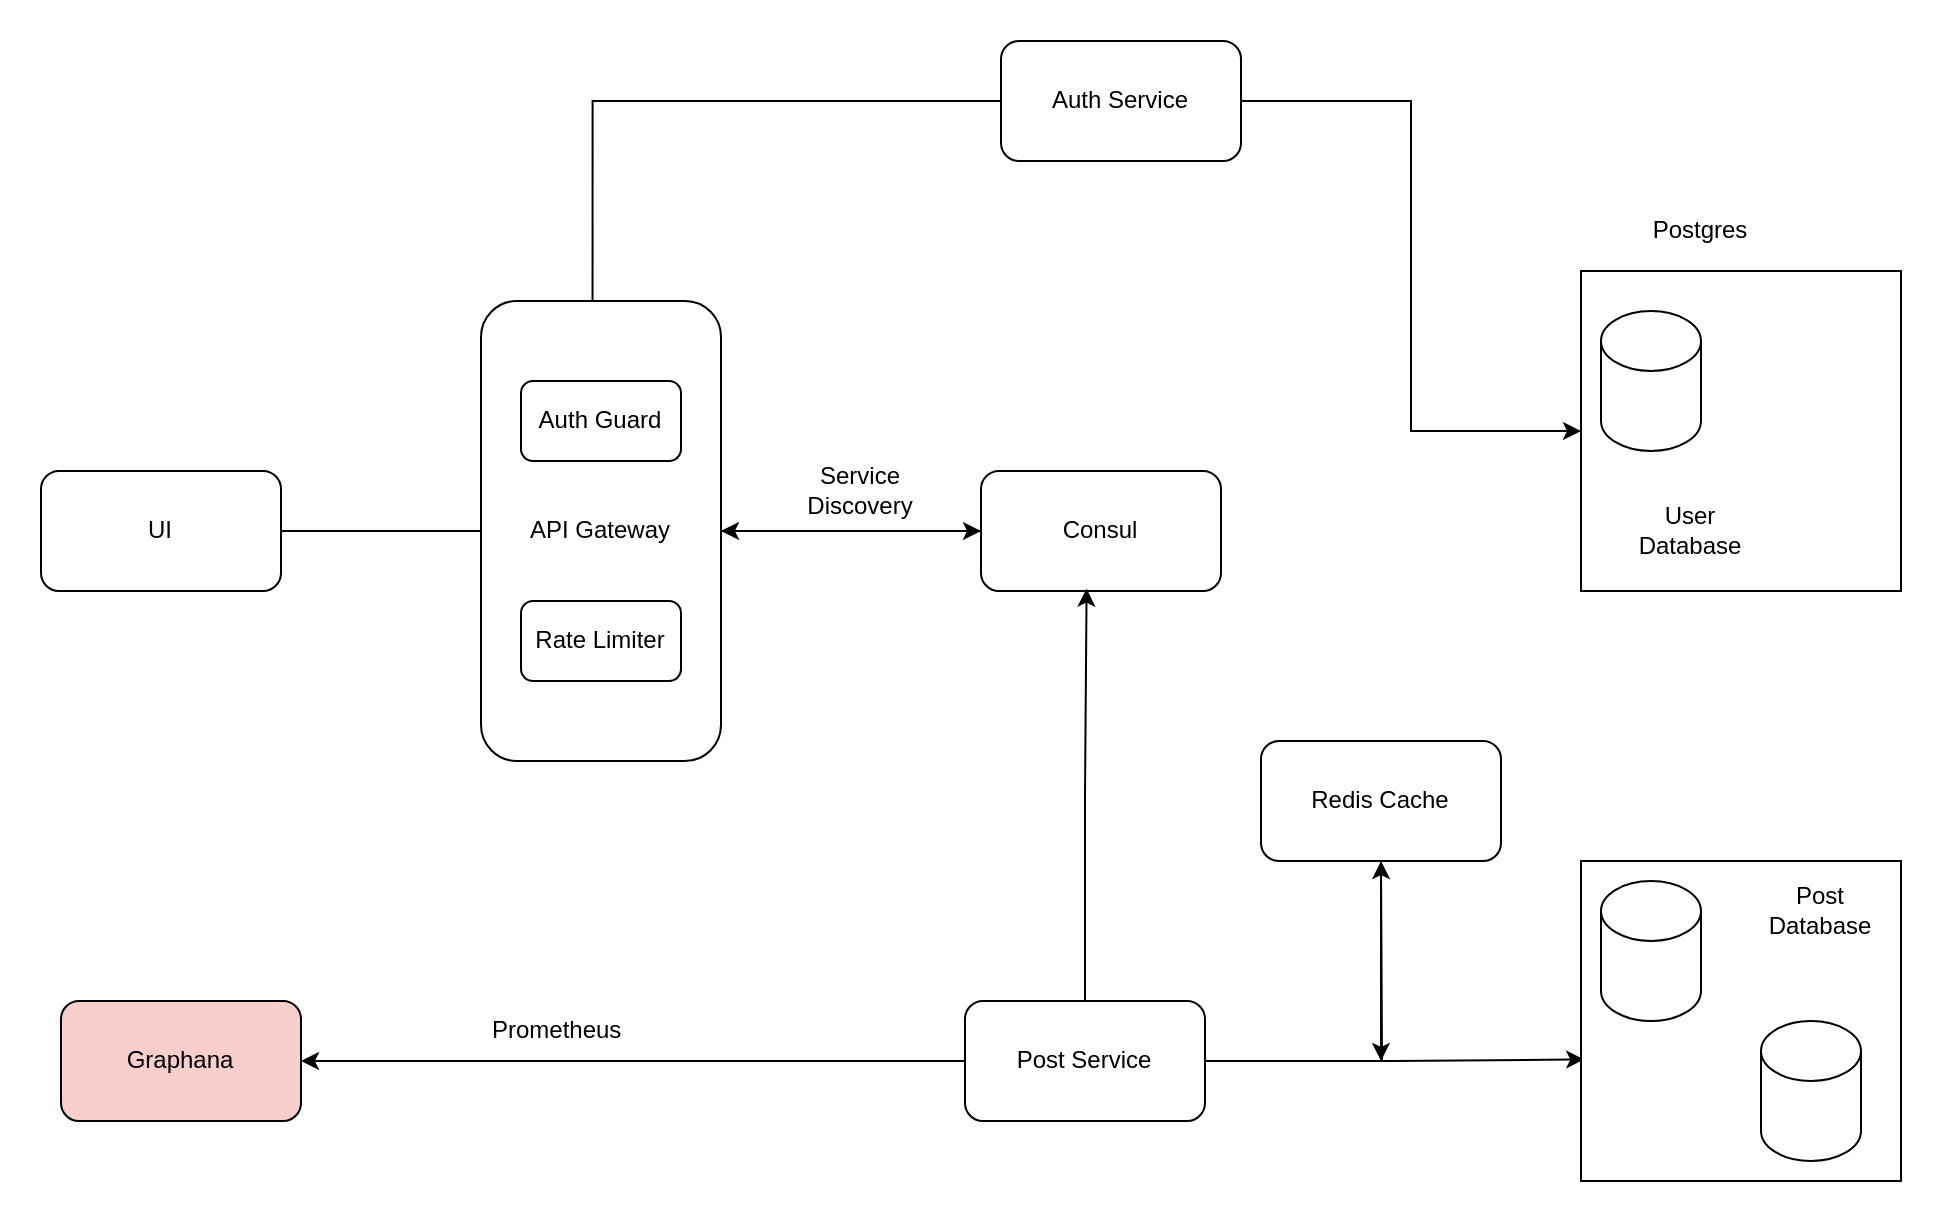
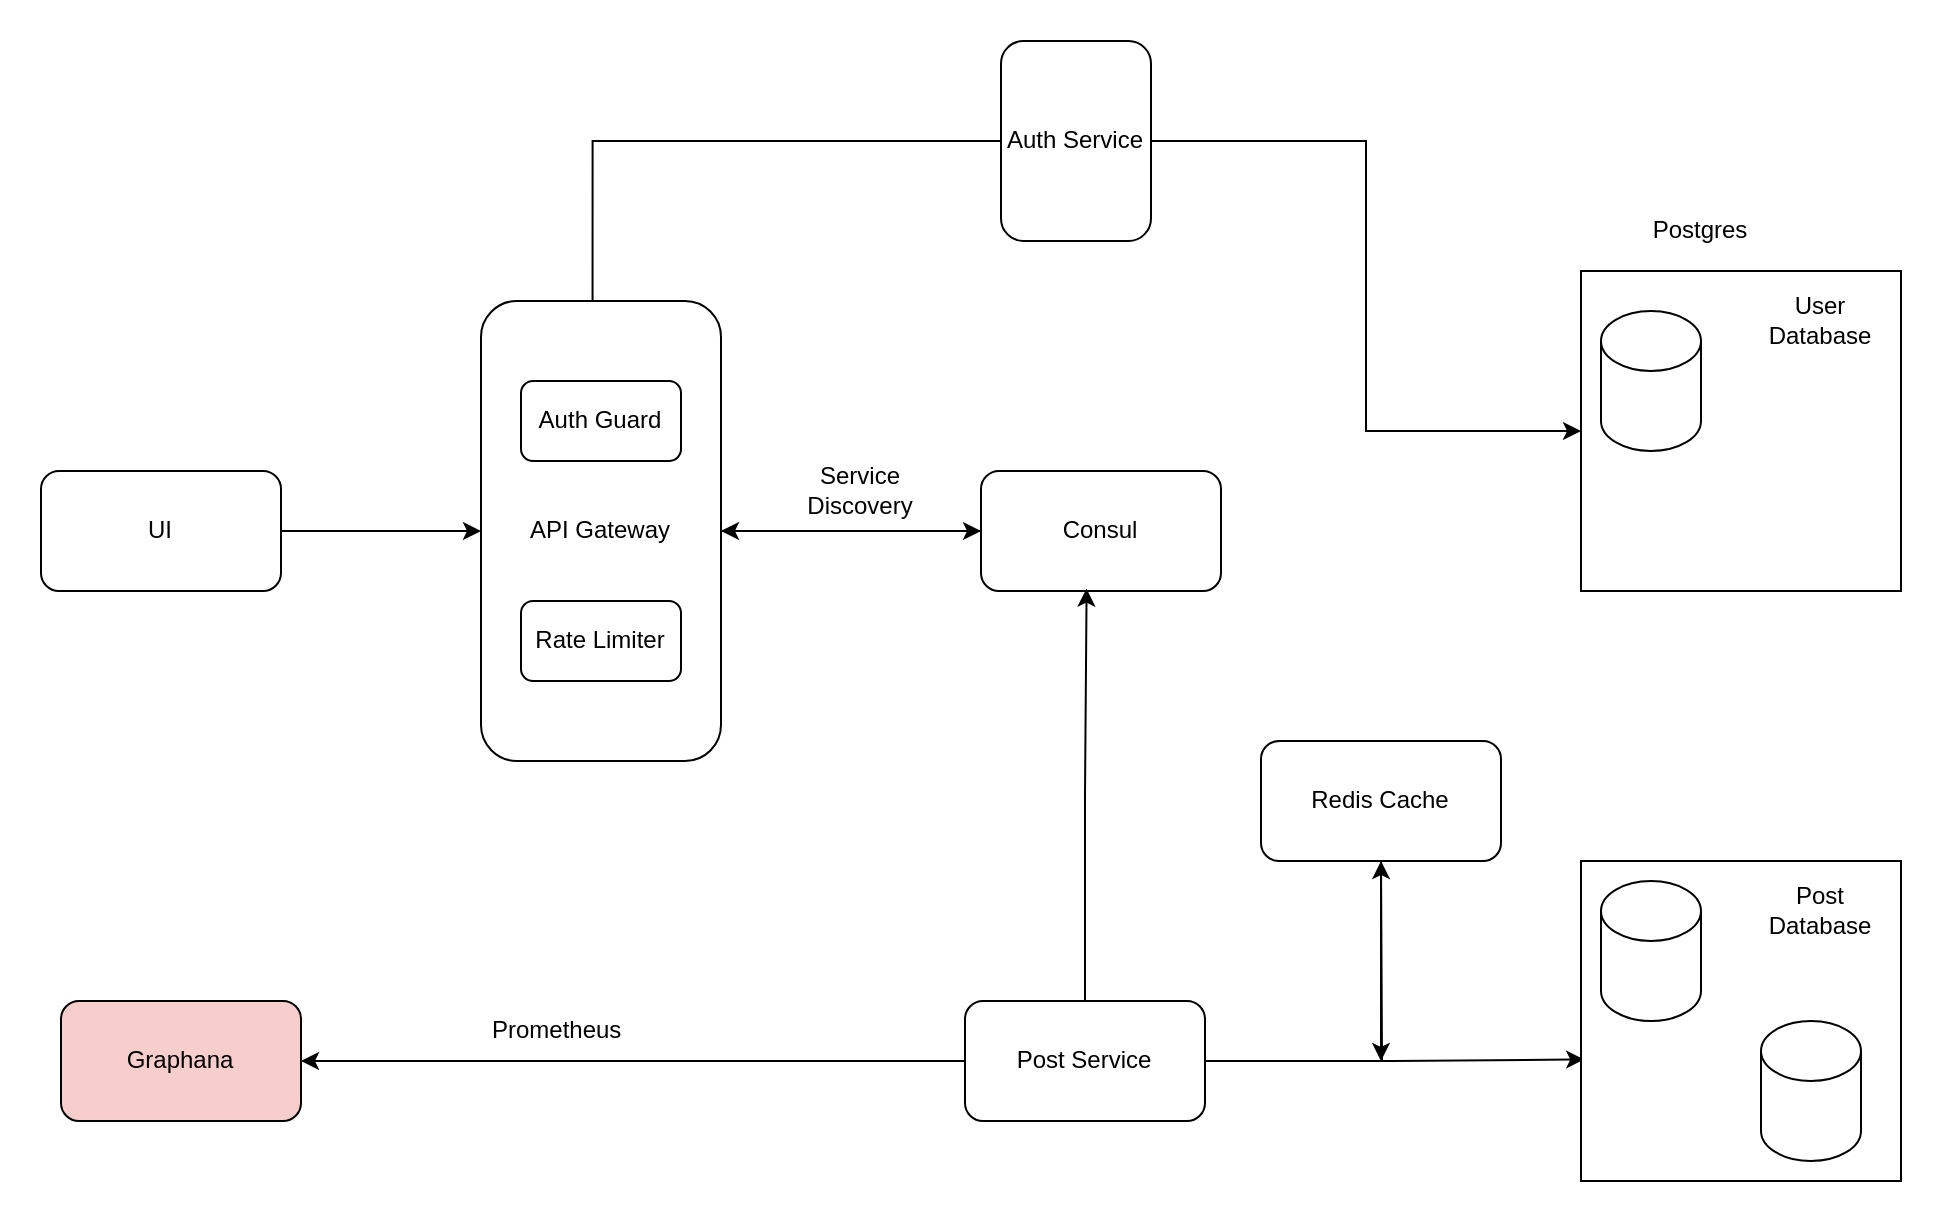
node "Auth Service": size 240x120 -> 150x200
edge "UI" -> "Auth Guard": now "UI" -> "API Gateway"
node "User Database": moved (1691, 531) -> (1821, 321)
